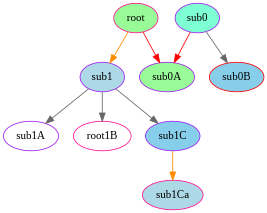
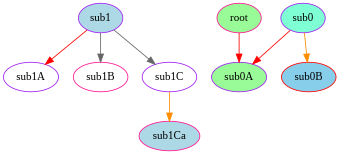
edge "root" -> "sub1": removed
edge "sub0" -> "sub0B": color gray40 -> darkorange
edge "sub1" -> "sub1A": color gray40 -> red
node "root1B": label "root1B" -> "sub1B"
node "sub1C": fillcolor skyblue -> white
